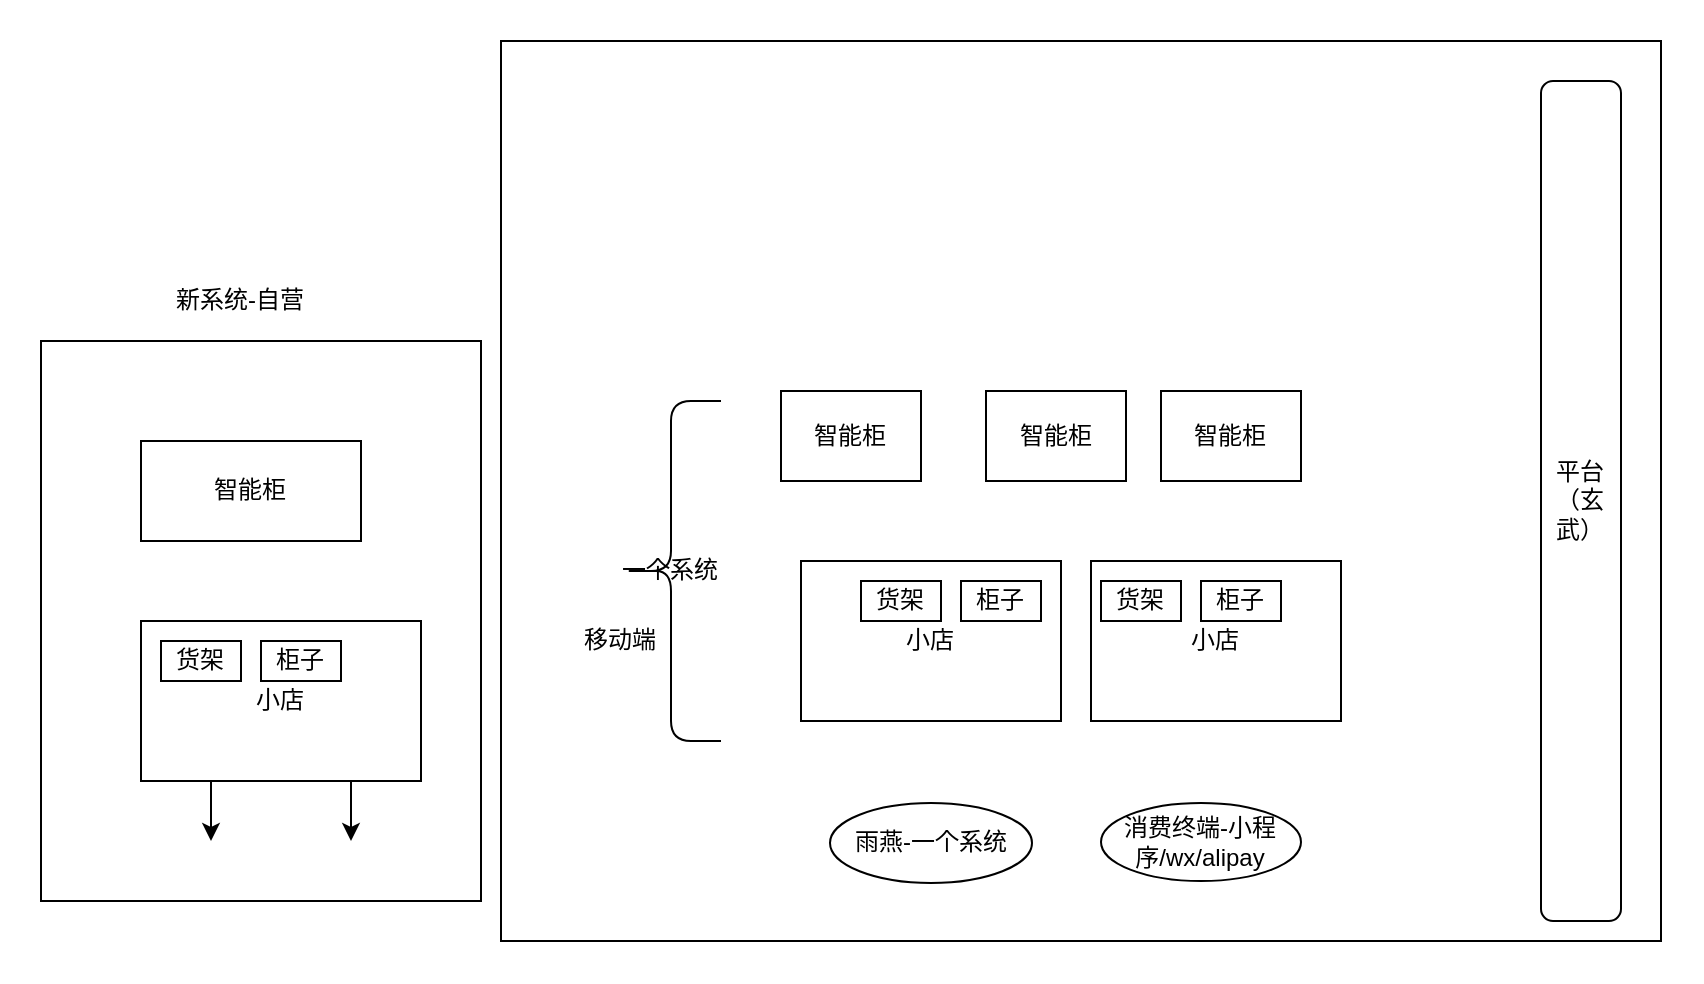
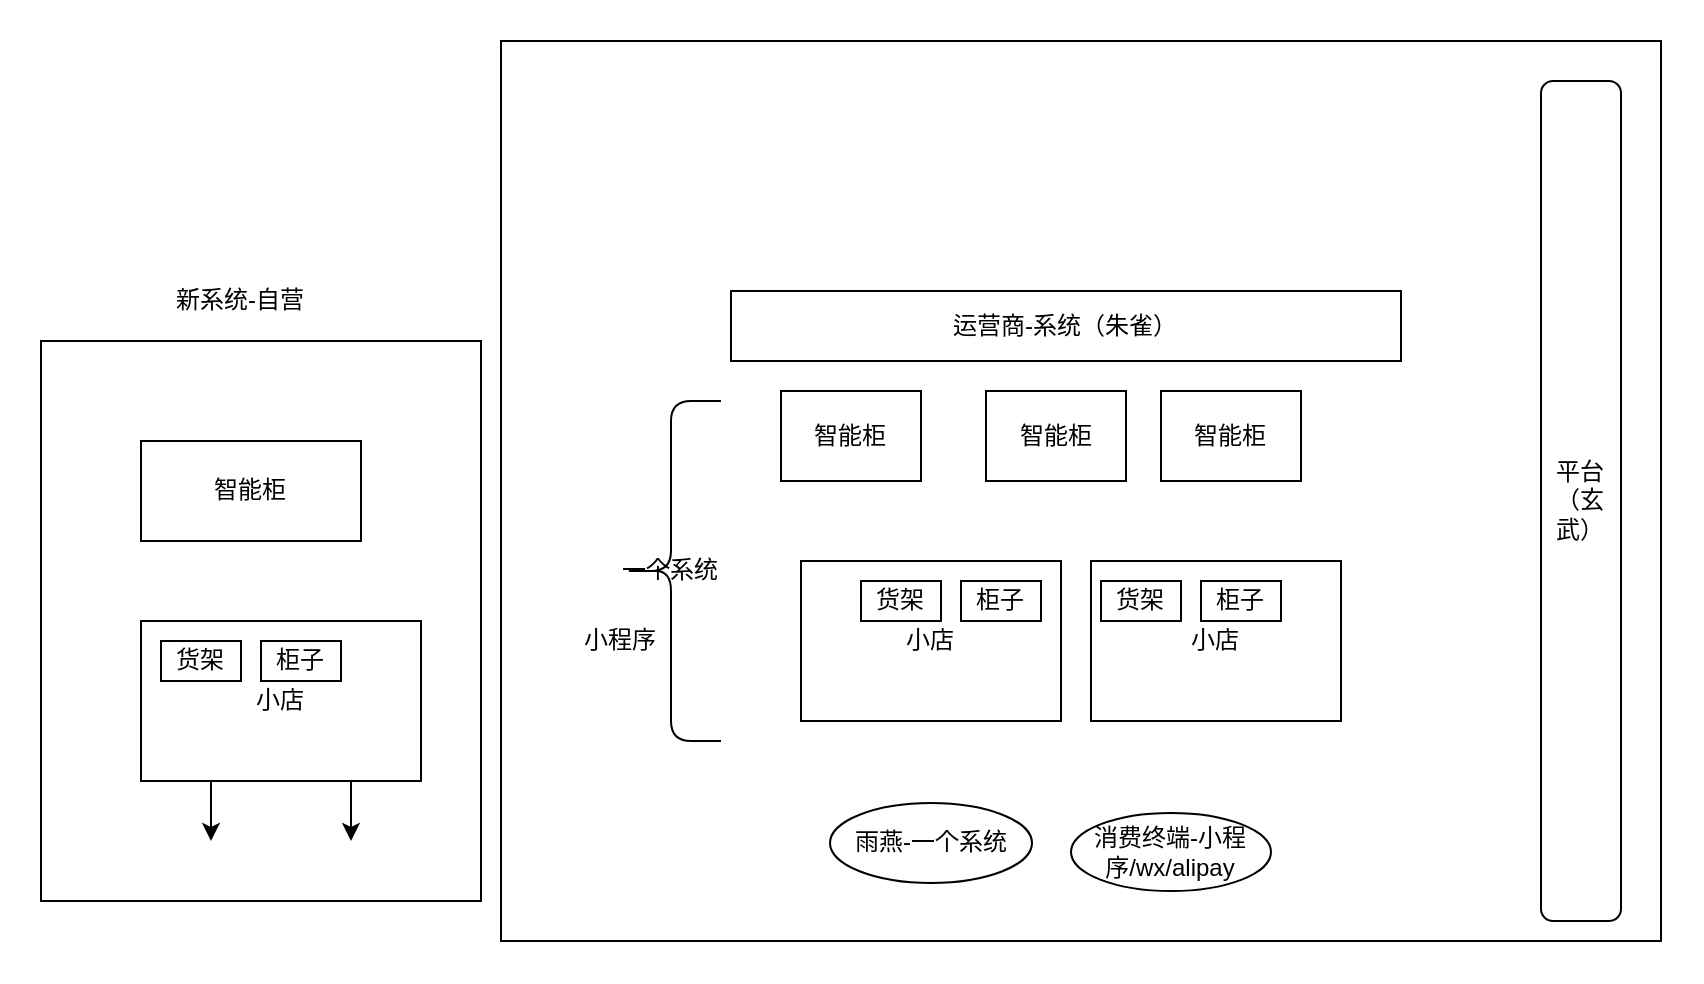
node "运营商-系统（朱雀）": added
node "移动端": label "移动端" -> "小程序"
node "消费终端-小程序/wx/alipay": moved (1201, 842) -> (1171, 852)
